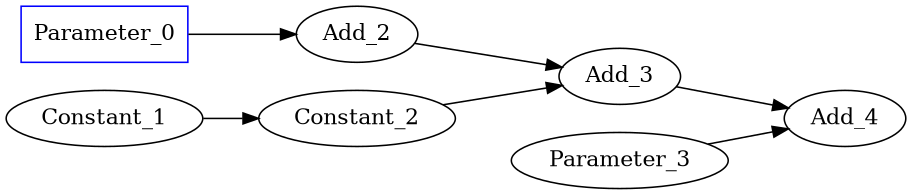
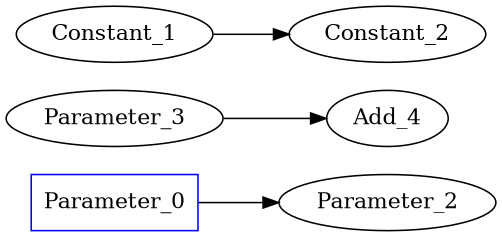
node "Add_2": label "Add_2" -> "Parameter_2"
node "Add_3": removed
